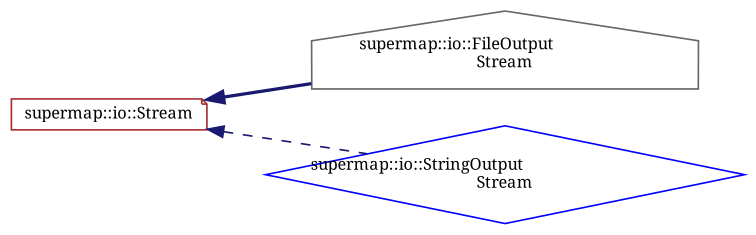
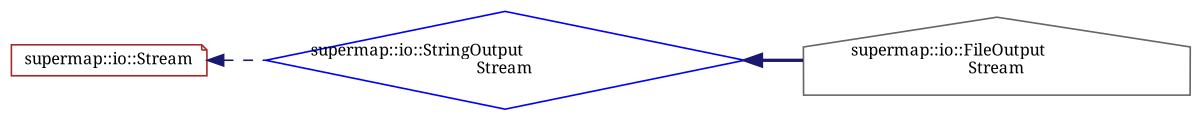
edge "supermap::io::FileOutput Stream" -> "supermap::io::Stream": now "supermap::io::FileOutput Stream" -> "supermap::io::StringOutput Stream"
